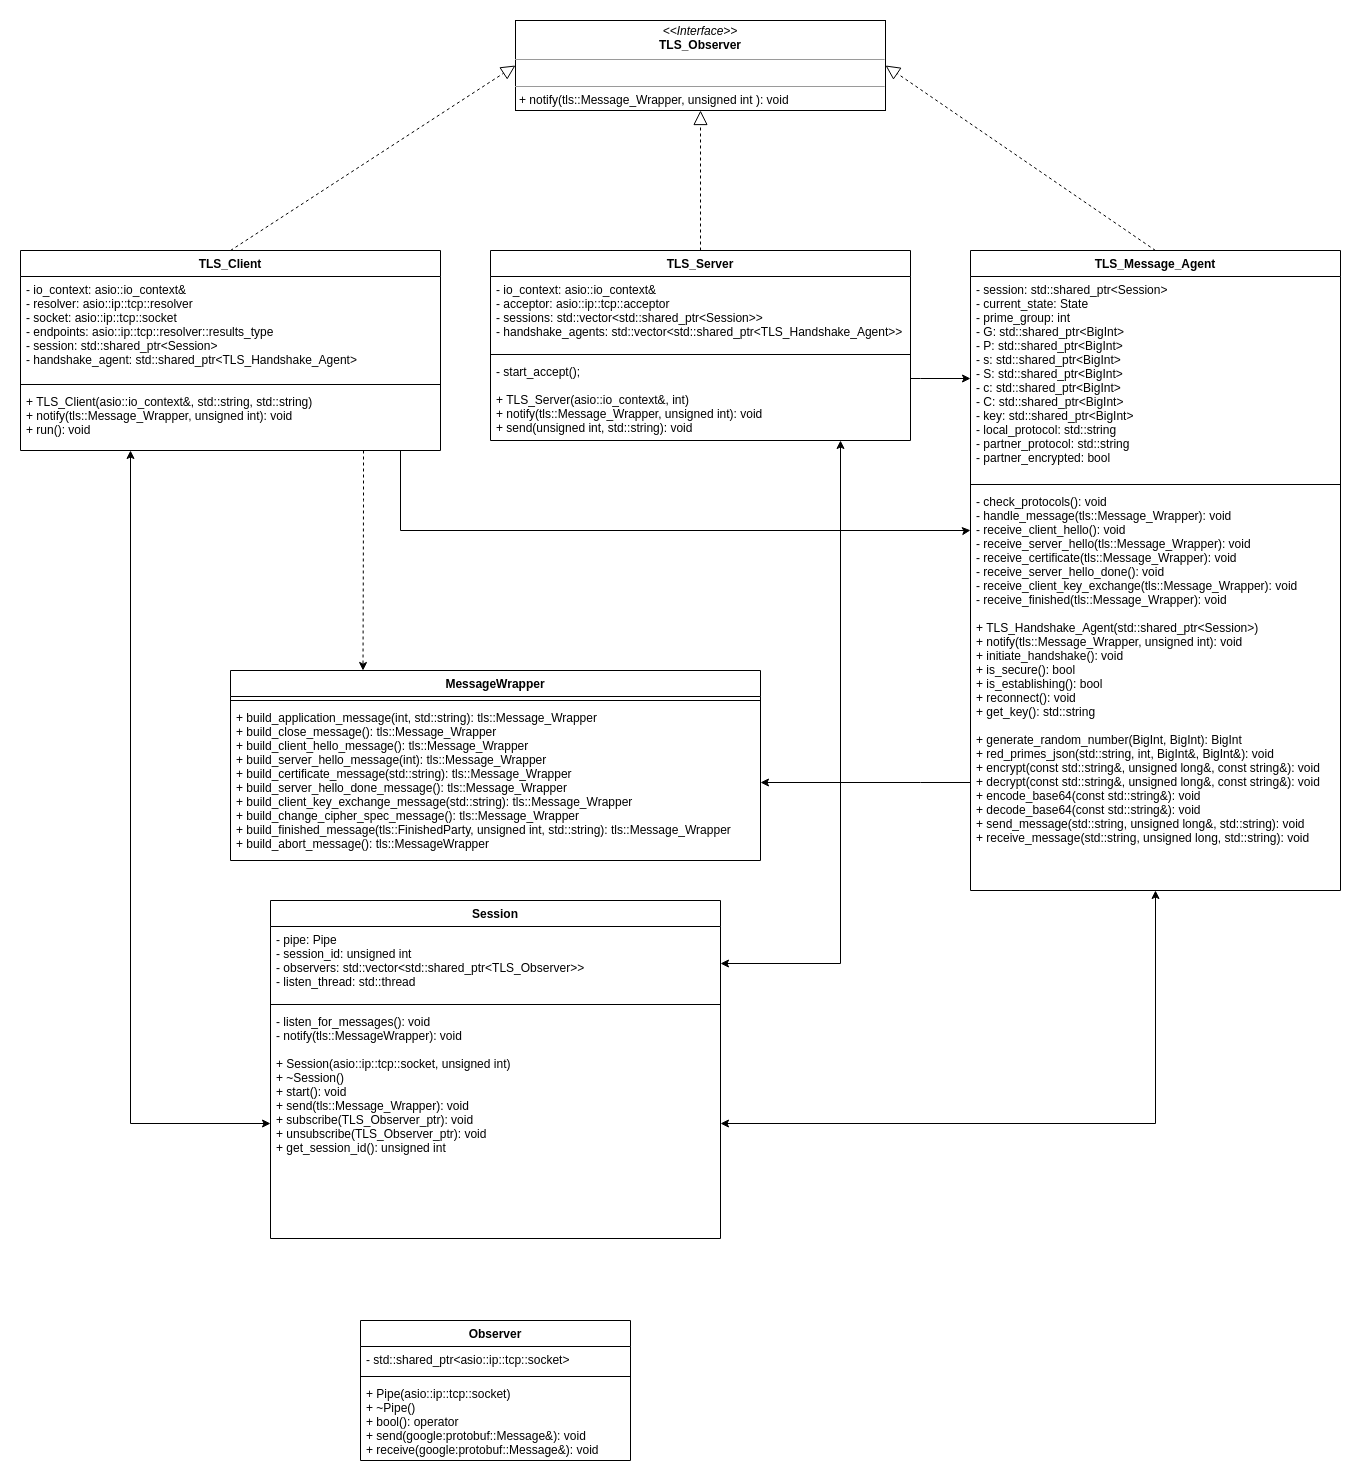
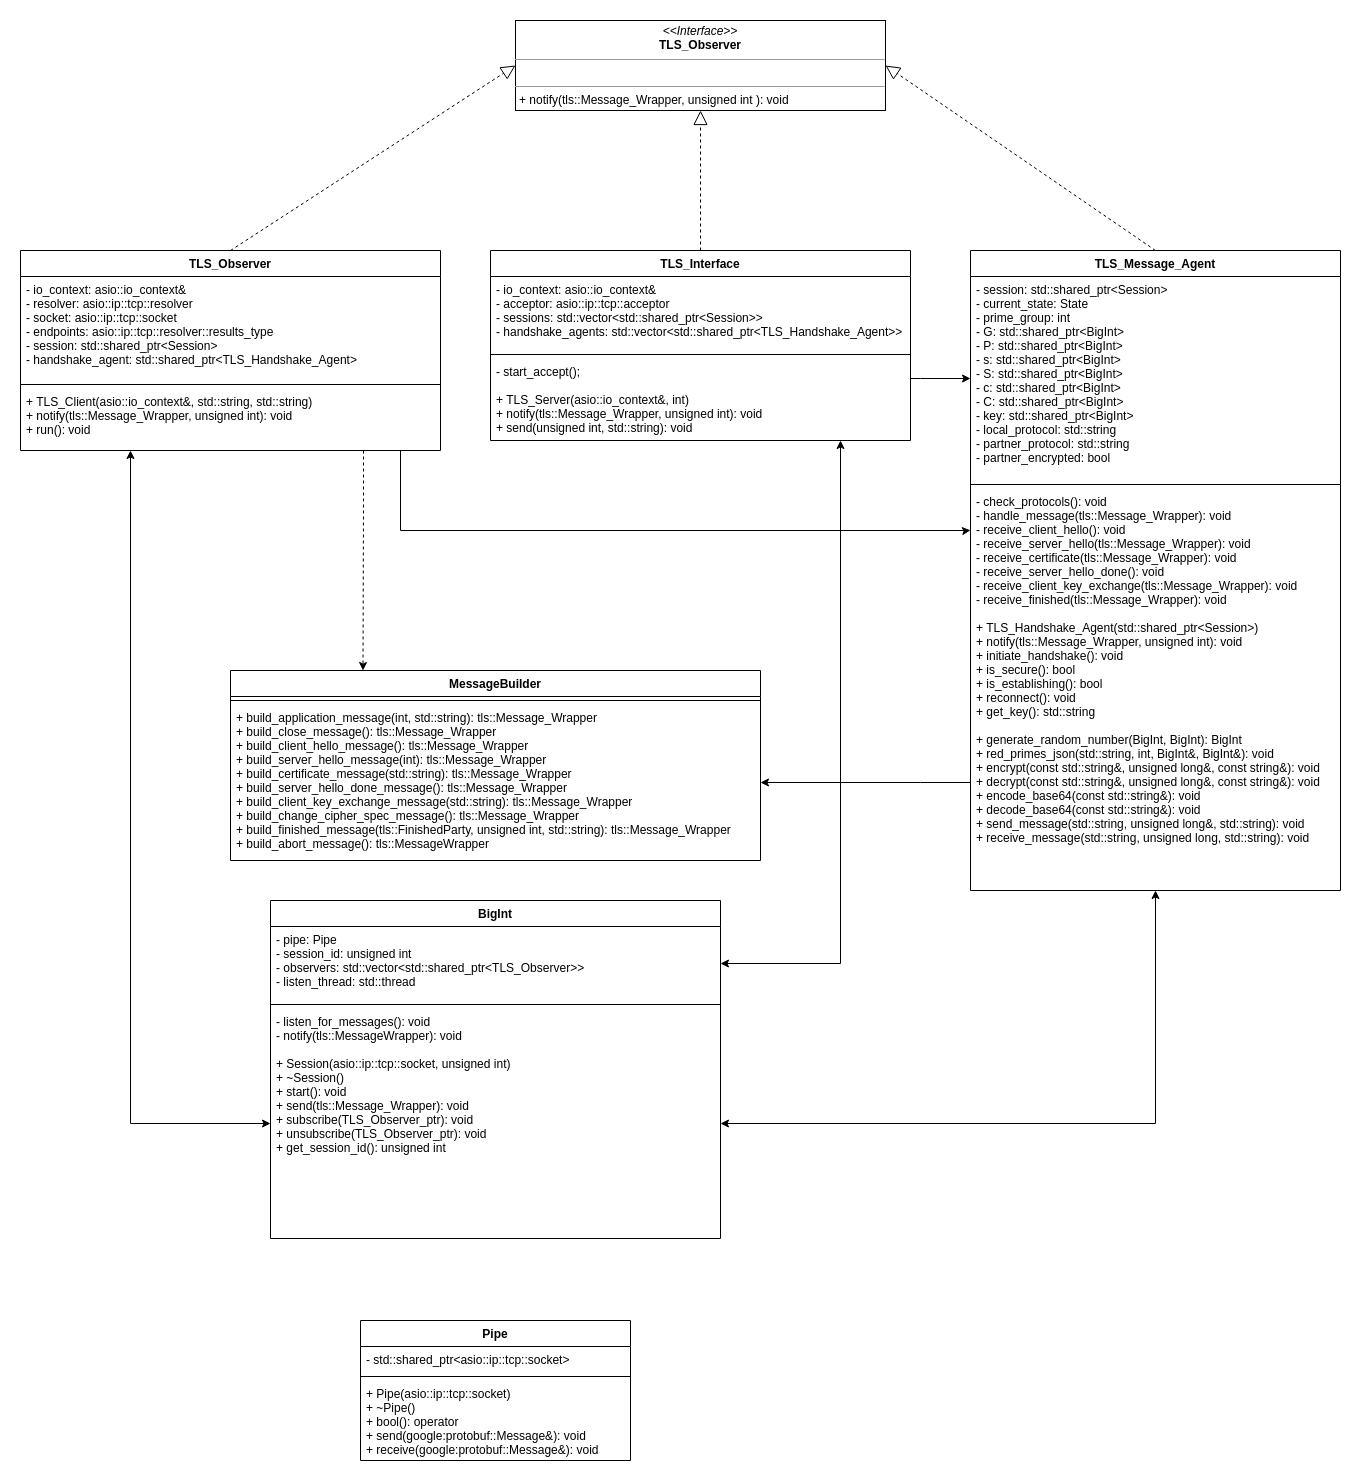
node "TLS_Client": label "TLS_Client" -> "TLS_Observer"
node "TLS_Server": label "TLS_Server" -> "TLS_Interface"
node "MessageWrapper": label "MessageWrapper" -> "MessageBuilder"
node "Session": label "Session" -> "BigInt"
node "Observer": label "Observer" -> "Pipe"
